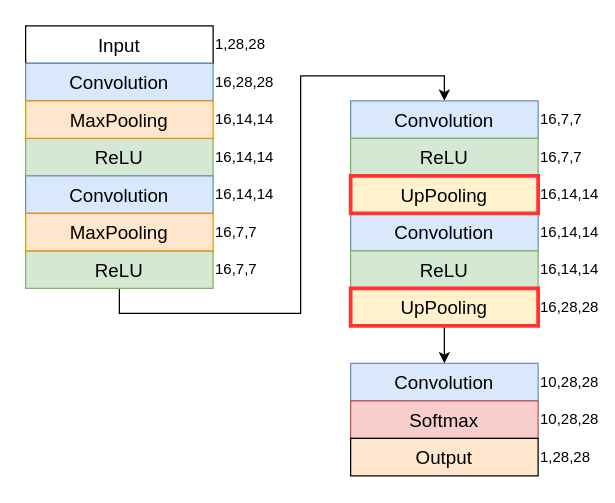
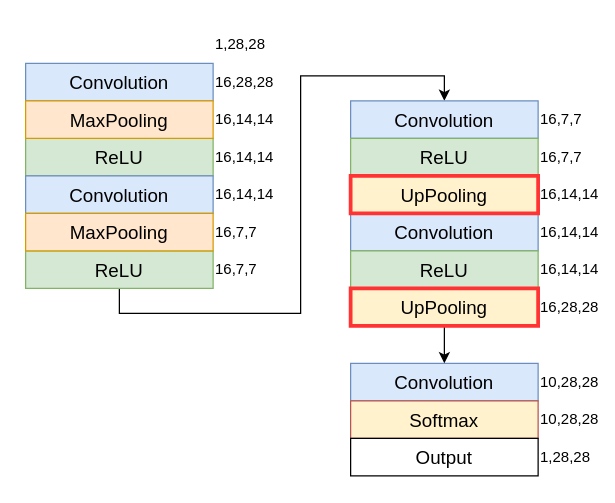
node "Input": removed
node "Softmax": fillcolor #f8cecc -> #fff2cc
node "Output": fillcolor #ffe6cc -> #ffffff
